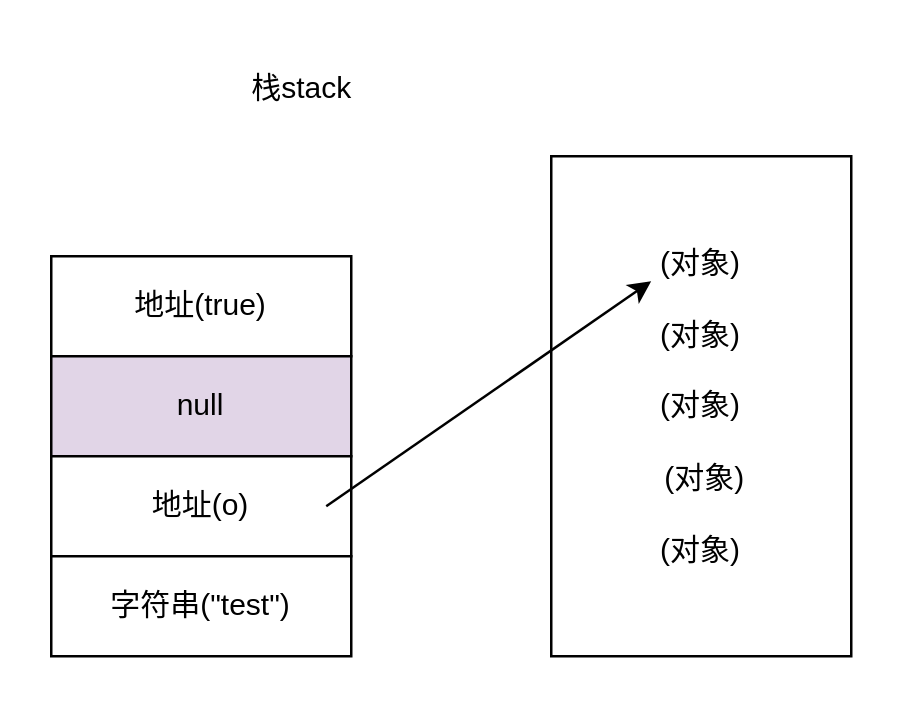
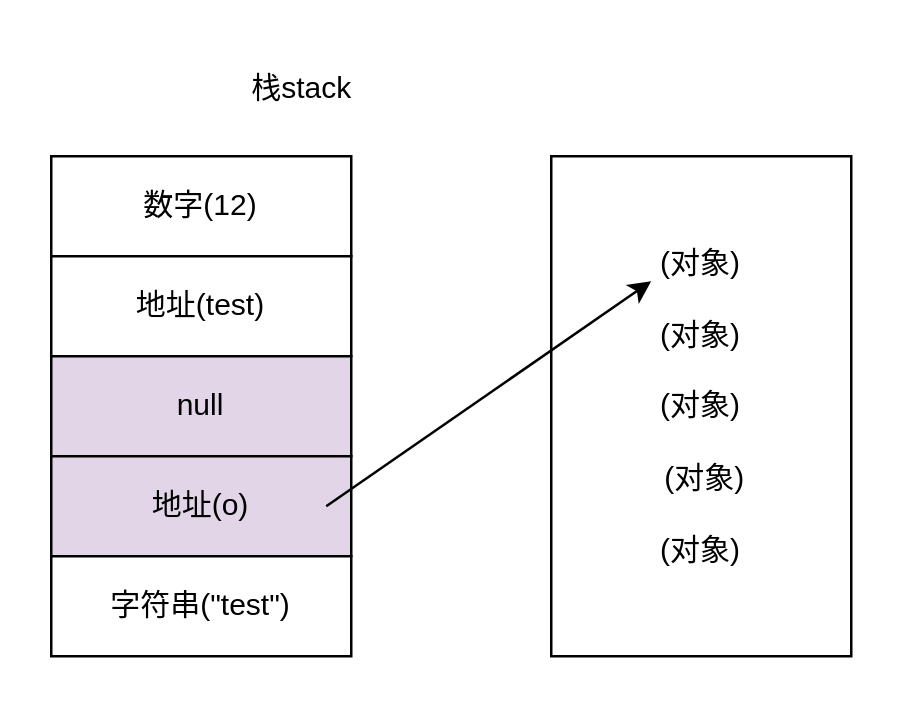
node "数字(12)": added
node "地址(true)": label "地址(true)" -> "地址(test)"
node "地址(o)": fillcolor #ffffff -> #e1d5e7
